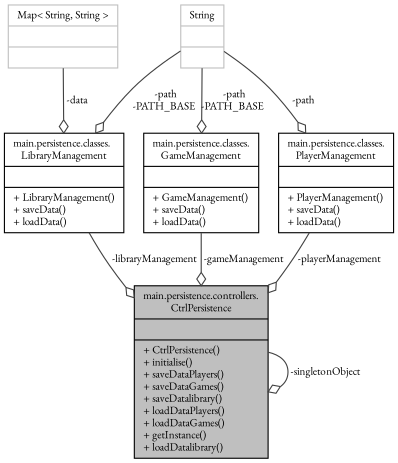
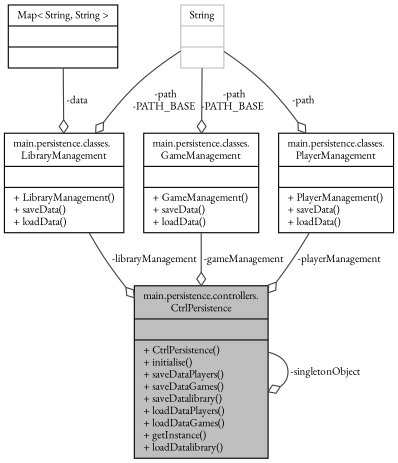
node "Map< String, String >": color grey75 -> black
